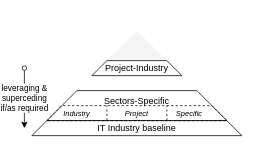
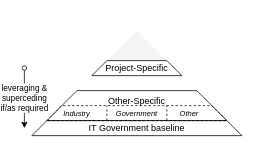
node "Project-Industry": label "Project-Industry" -> "Project-Specific"
node "Sectors-Specific": label "Sectors-Specific" -> "Other-Specific"
node "Project": label "Project" -> "Government"
node "Specific": label "Specific" -> "Other"
node "IT Industry baseline": label "IT Industry baseline" -> "IT Government baseline"
